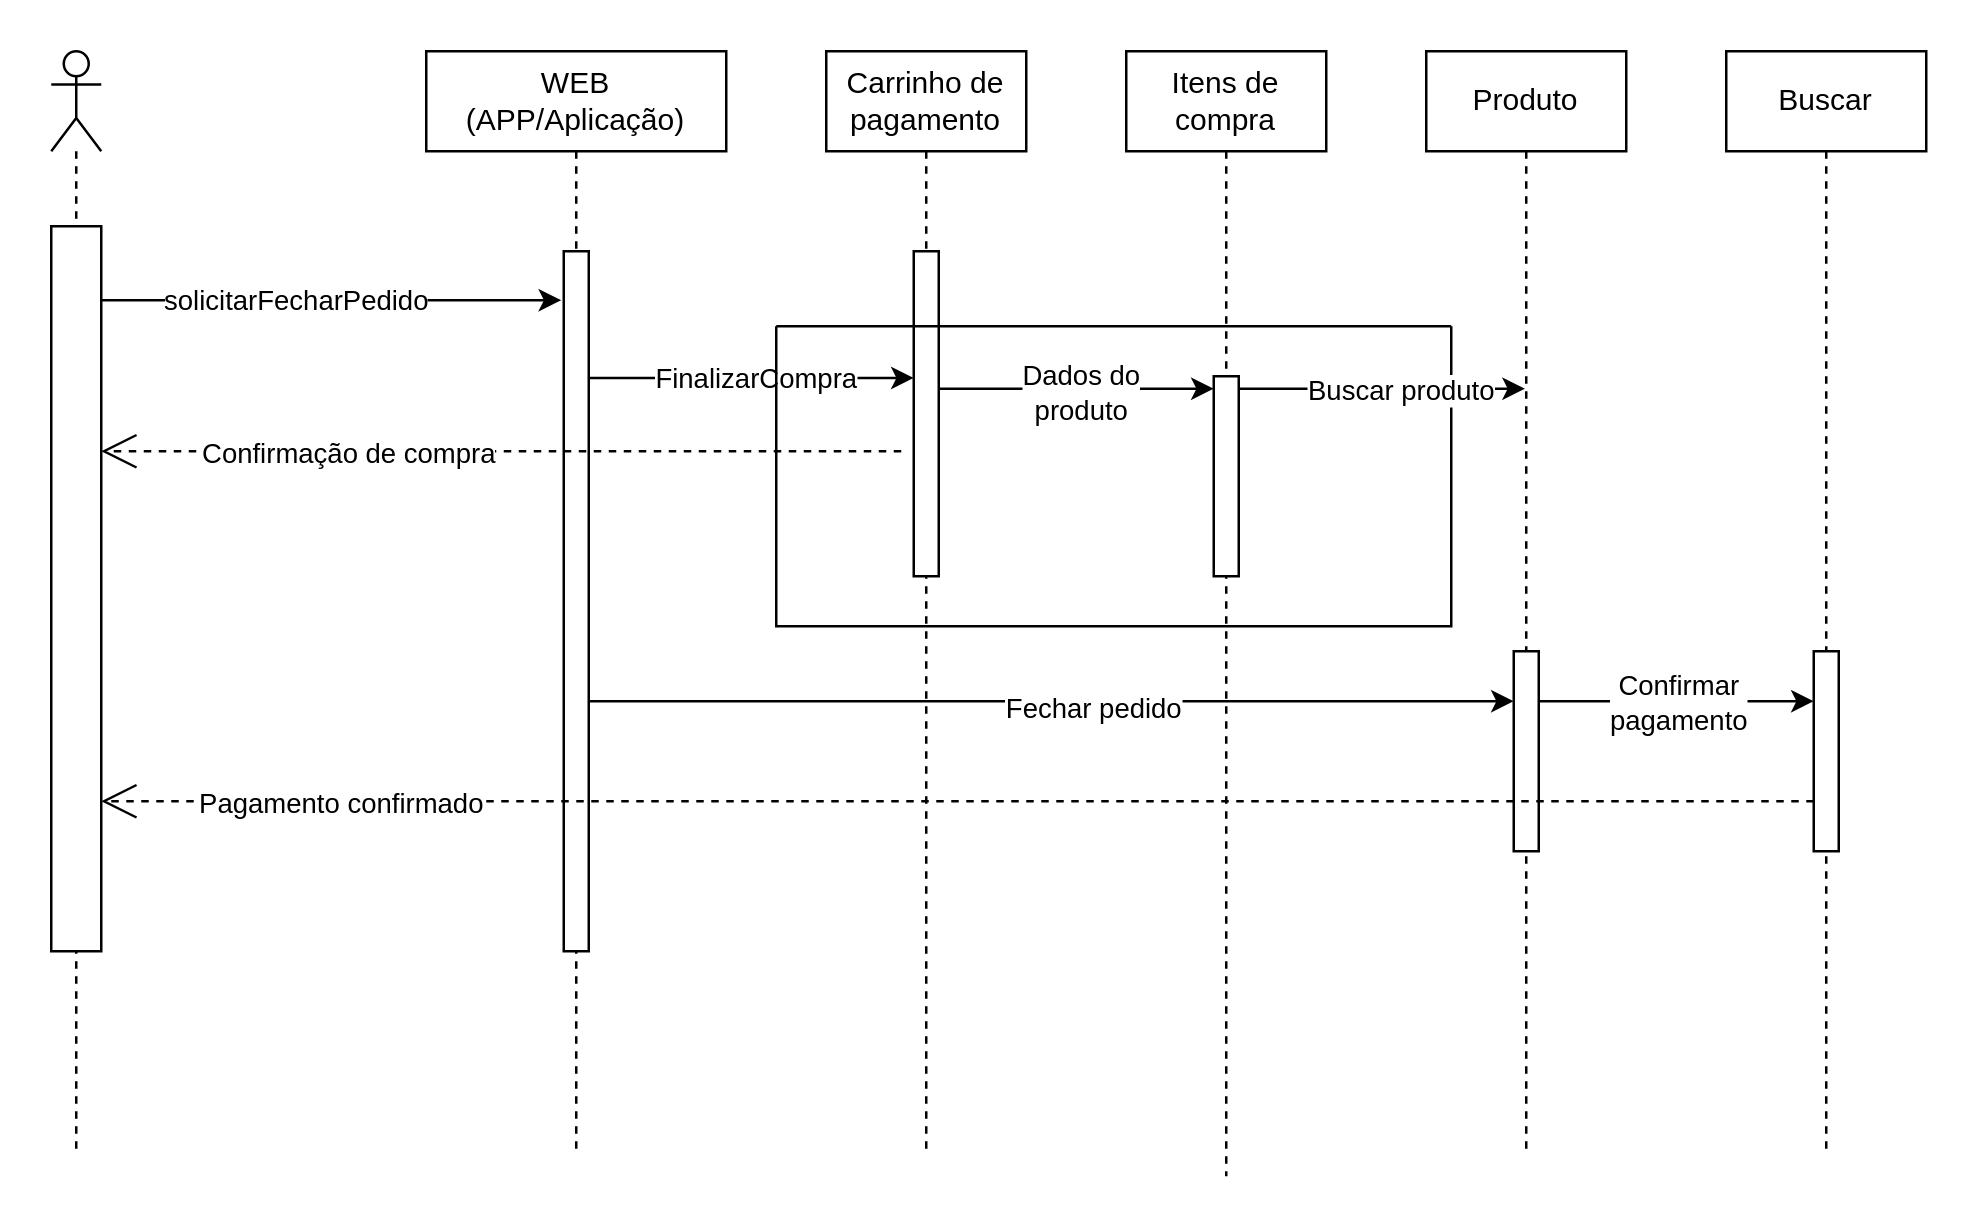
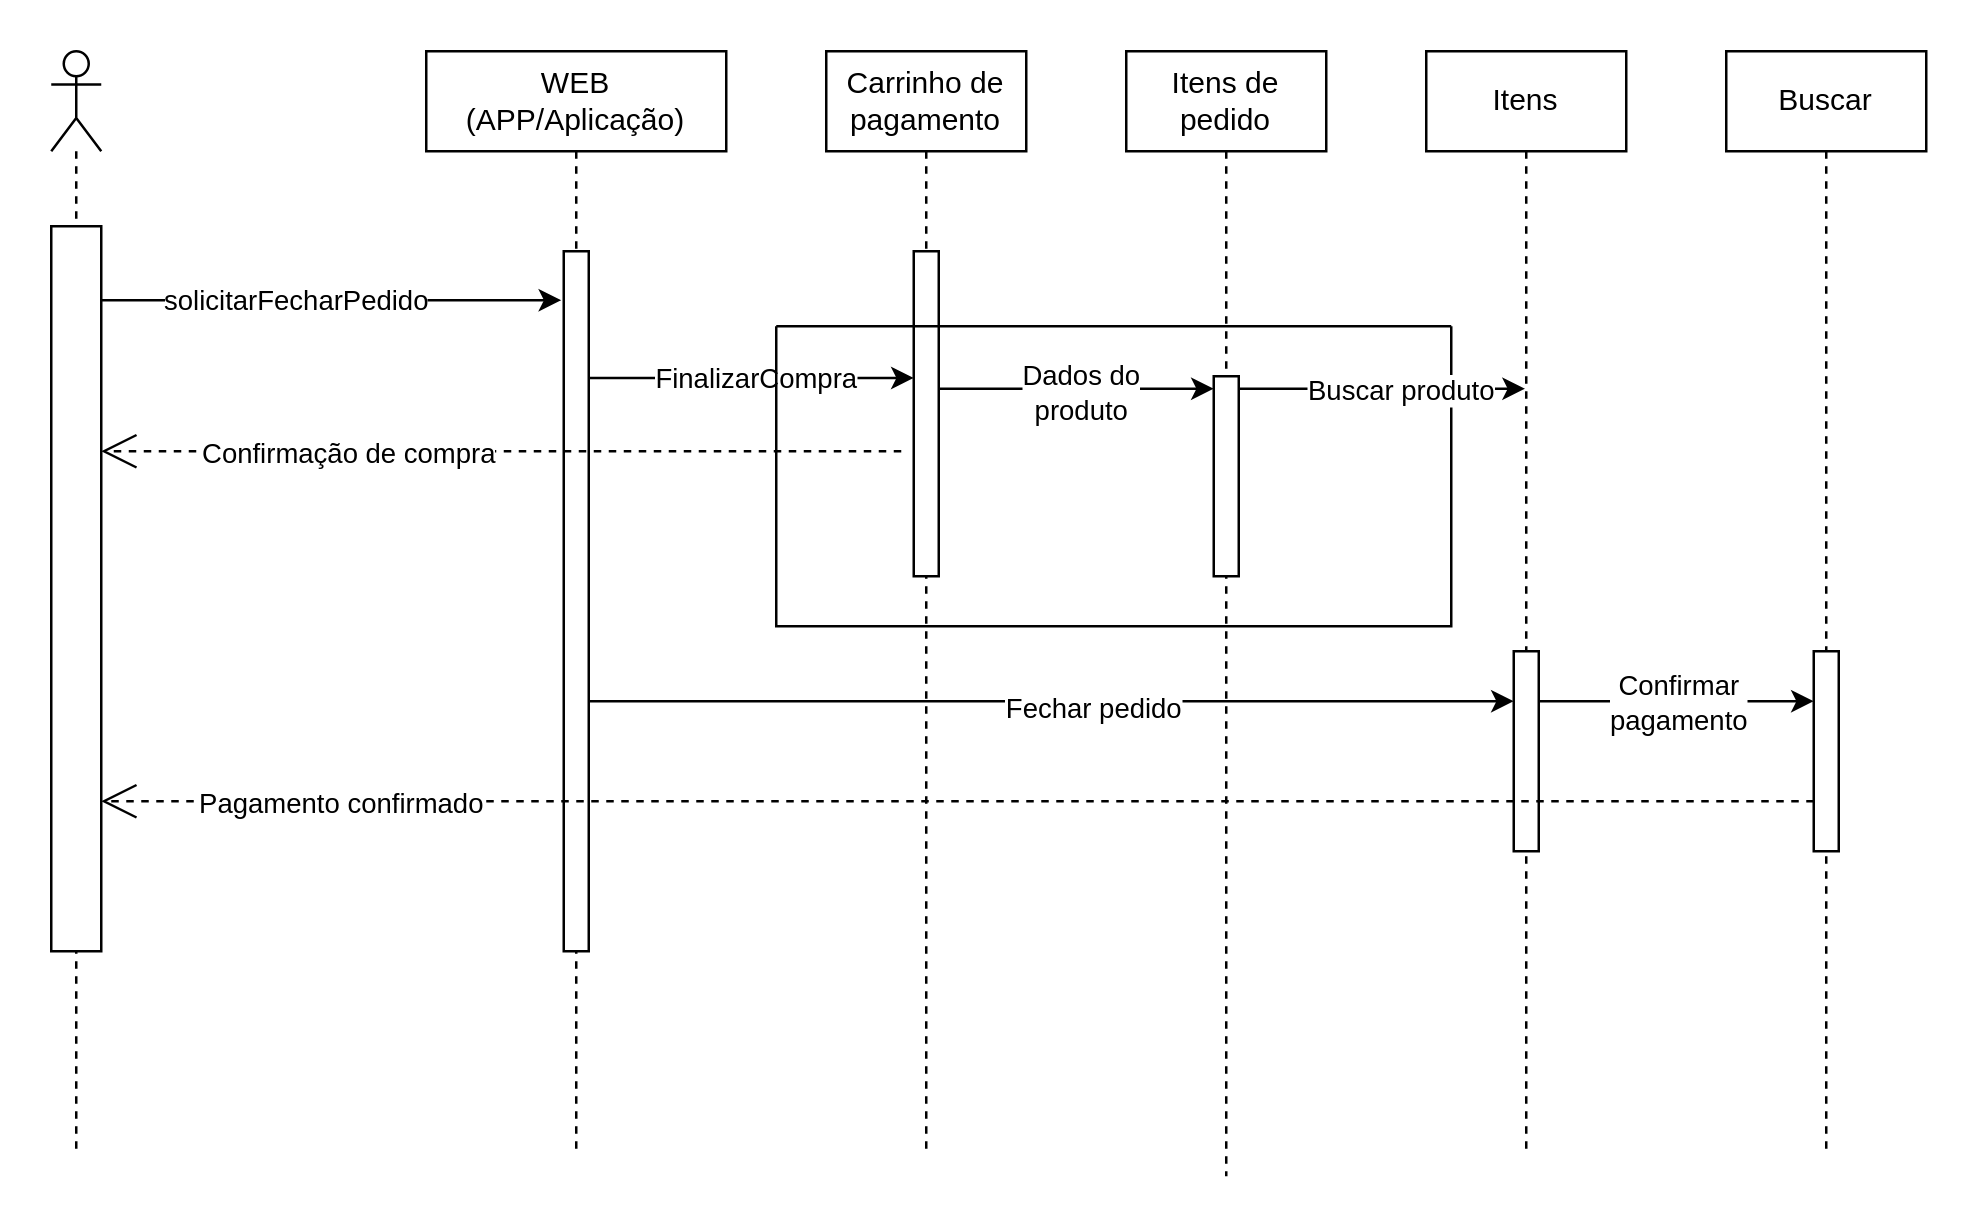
node "Itens de compra": label "Itens de compra" -> "Itens de pedido"
node "Produto": label "Produto" -> "Itens"
